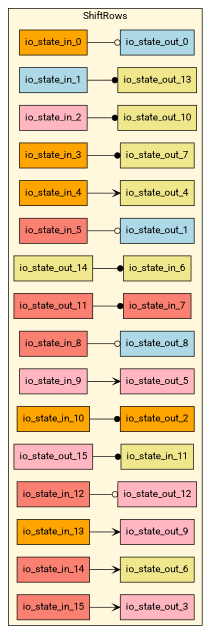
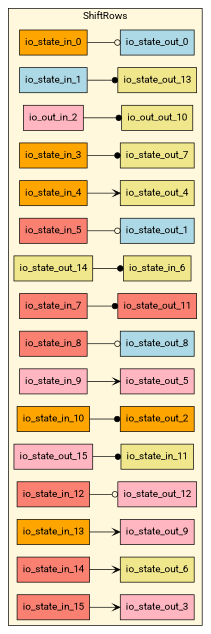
node "io_state_in_2": label "io_state_in_2" -> "io_out_in_2"
node "io_state_out_10": label "io_state_out_10" -> "io_out_out_10"
edge "io_state_out_11" -> "io_state_in_7": reversed
